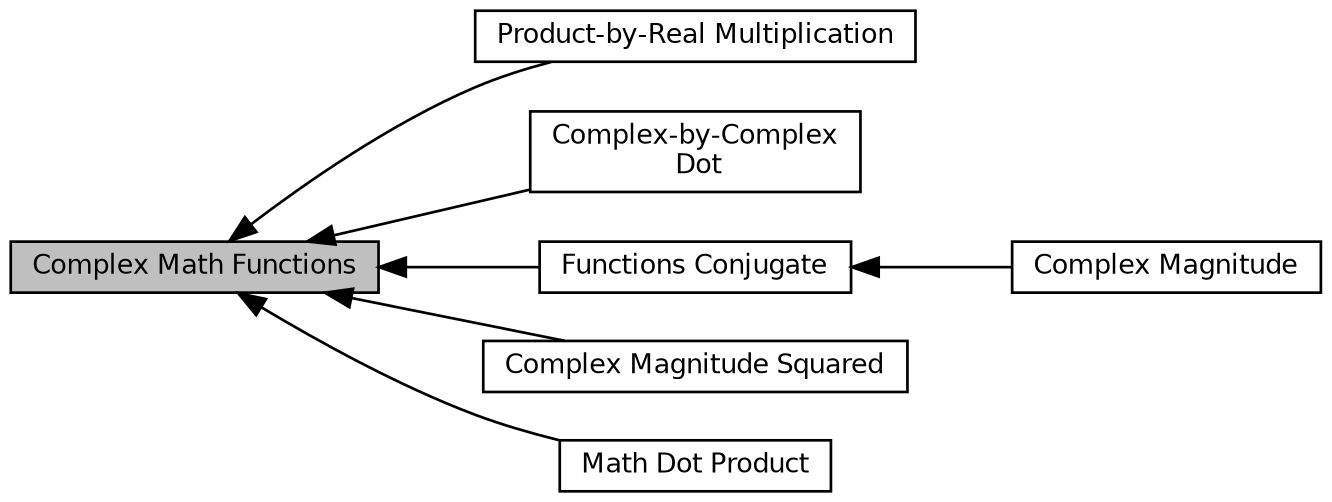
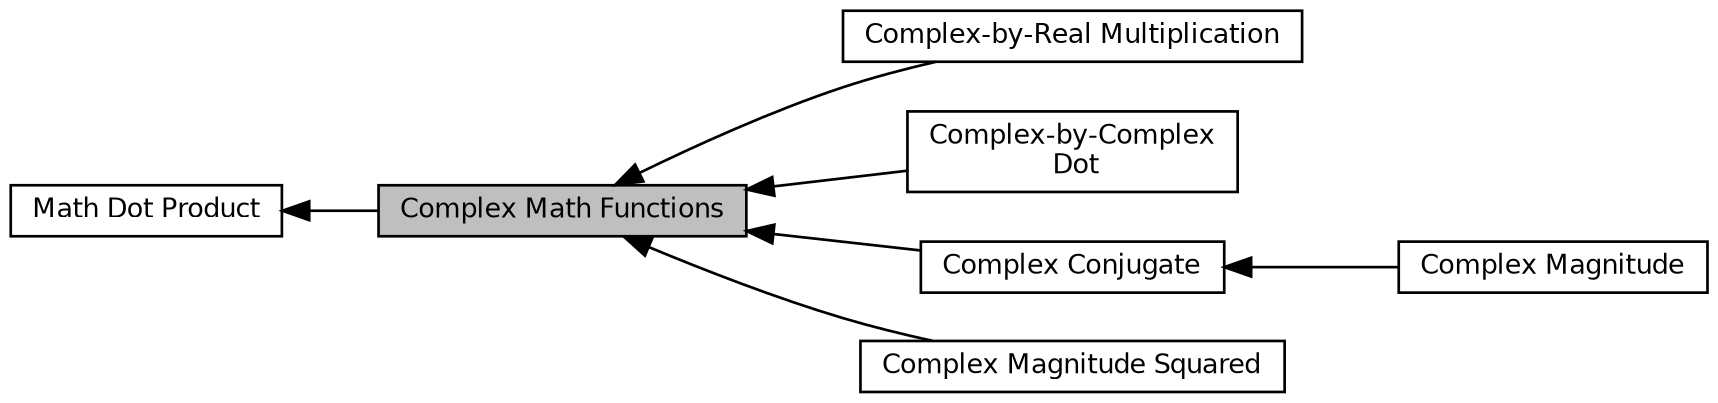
node "Product-by-Real Multiplication": label "Product-by-Real Multiplication" -> "Complex-by-Real Multiplication"
node "Functions Conjugate": label "Functions Conjugate" -> "Complex Conjugate"
edge "Math Dot Product" -> "Complex Math Functions": reversed
